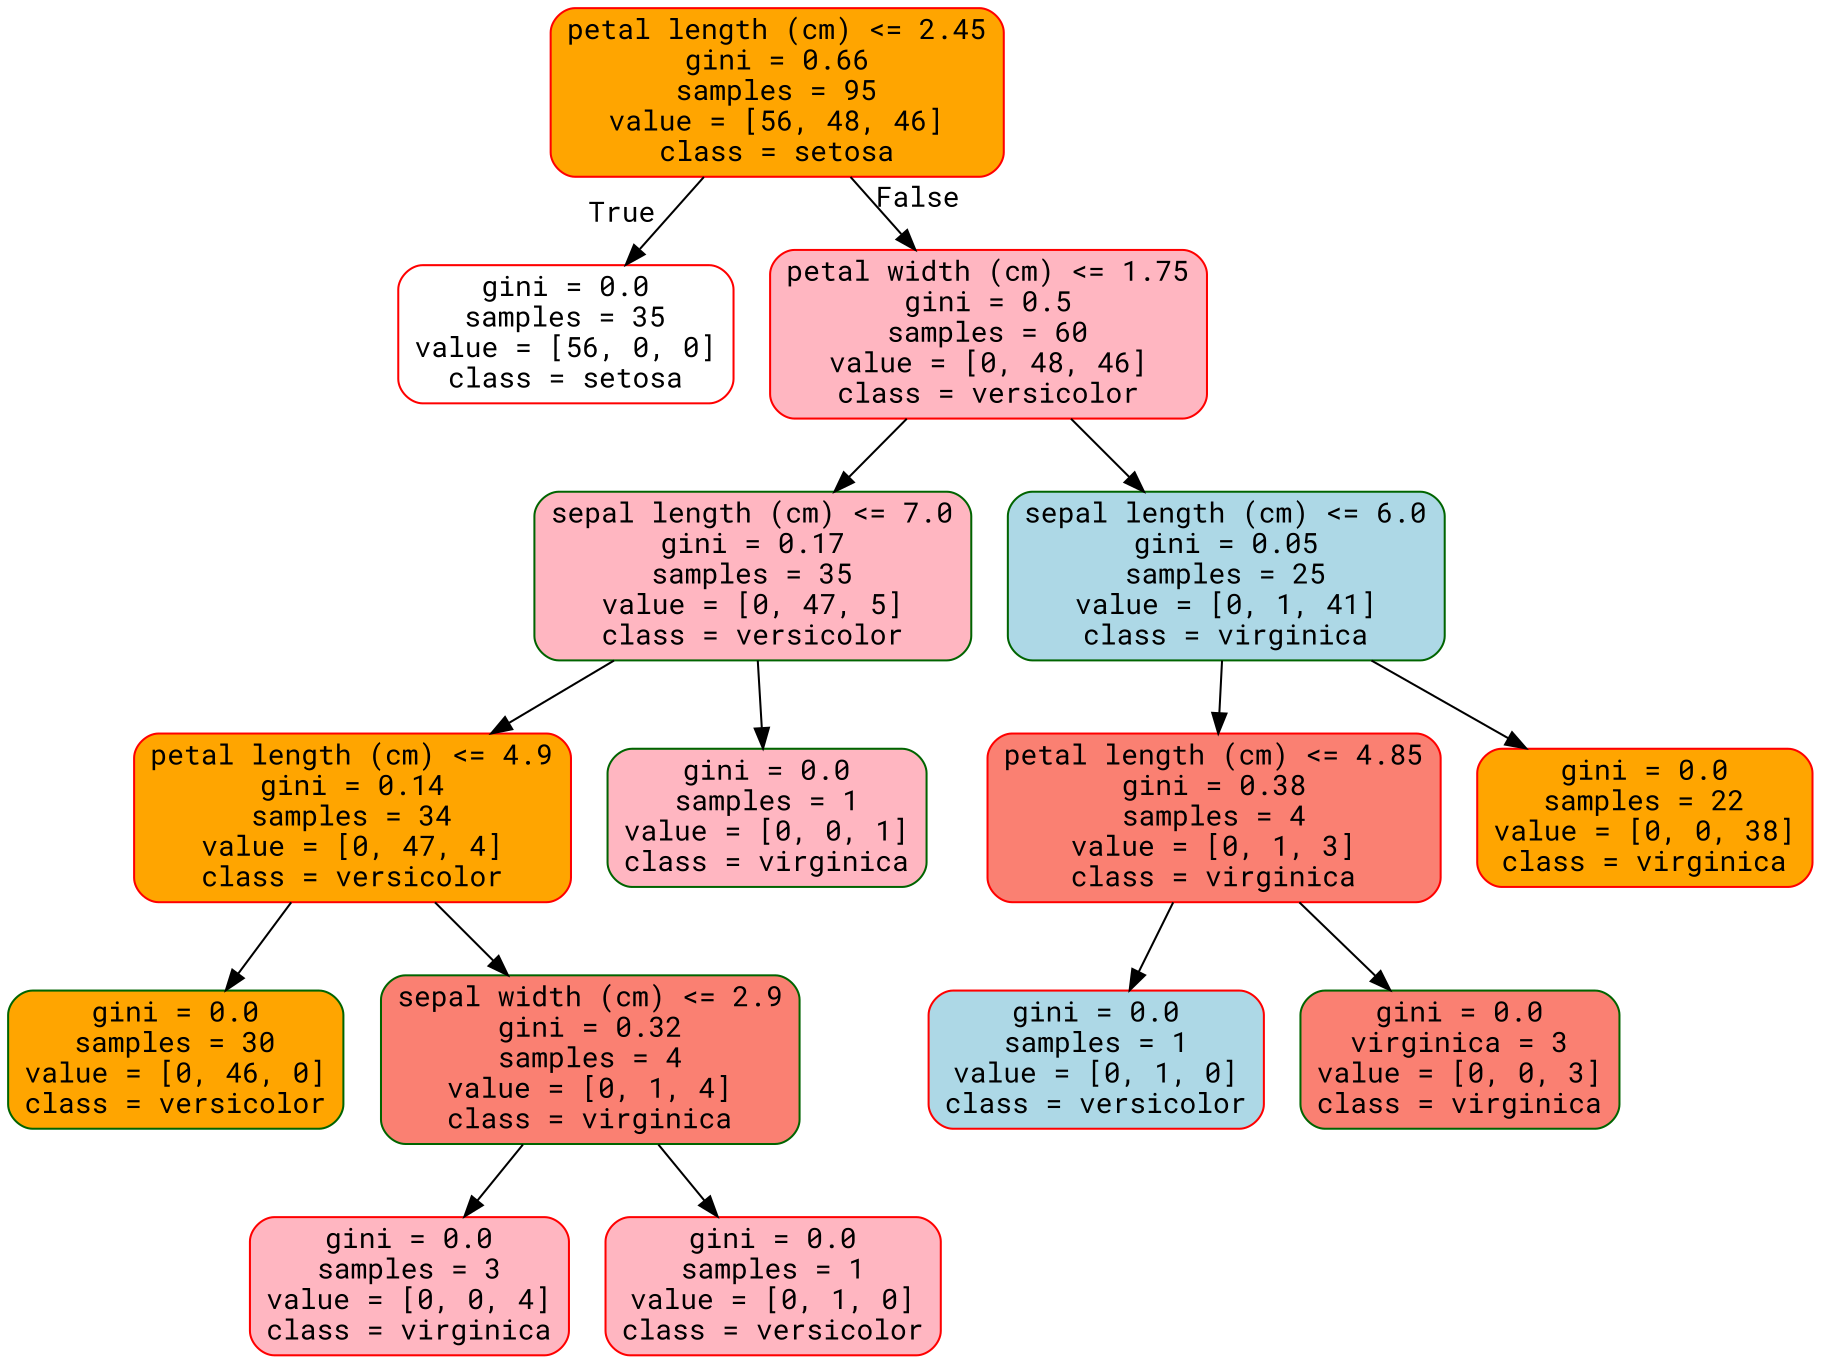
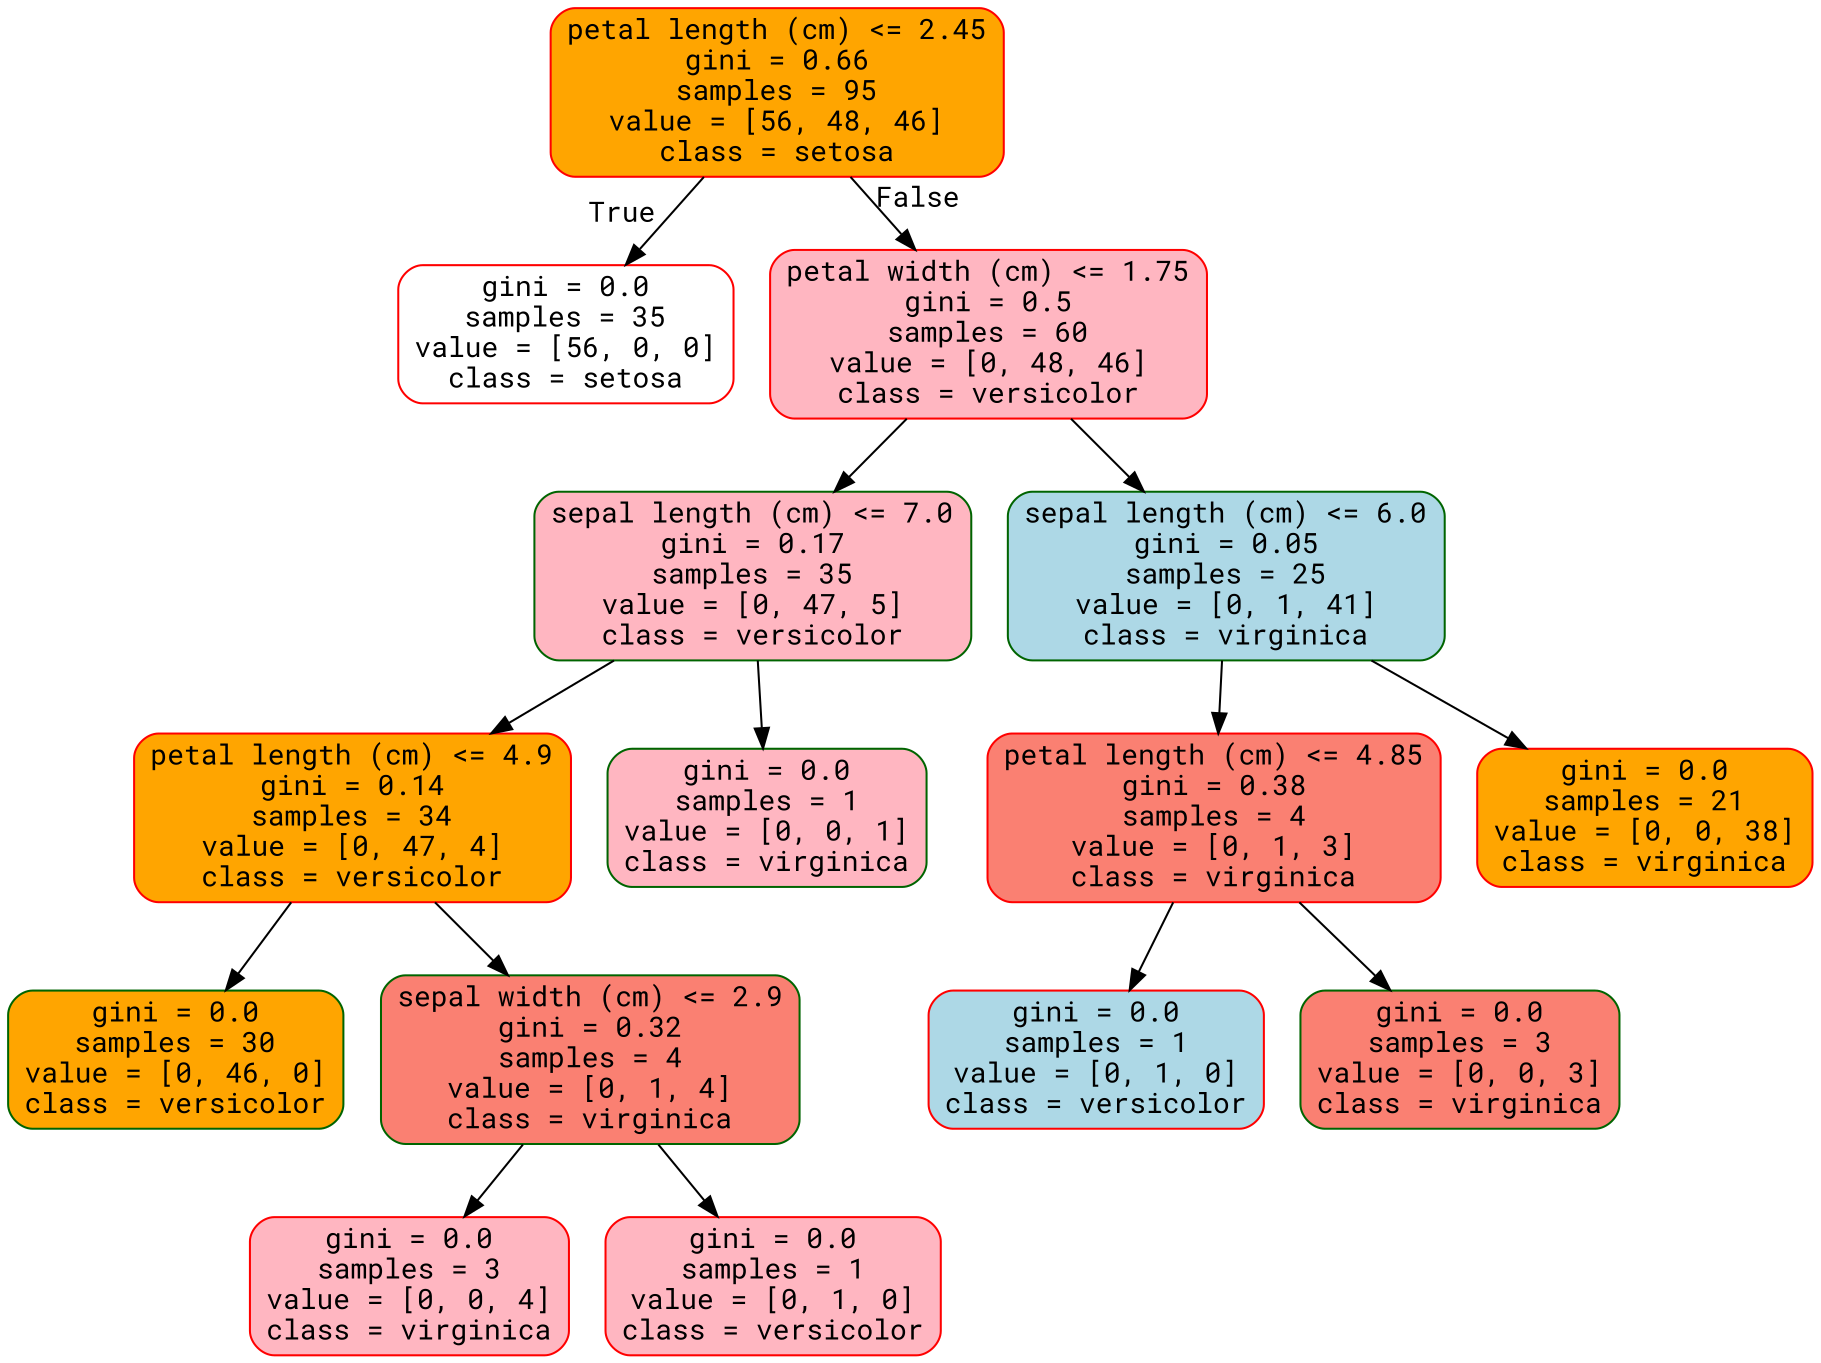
node "gini = 0.0 samples = 22 value = [0, 0, 38] class = virginica": label "gini = 0.0 samples = 22 value = [0, 0, 38] class = virginica" -> "gini = 0.0 samples = 21 value = [0, 0, 38] class = virginica"
node "gini = 0.0 virginica = 3 value = [0, 0, 3] class = virginica": label "gini = 0.0 virginica = 3 value = [0, 0, 3] class = virginica" -> "gini = 0.0 samples = 3 value = [0, 0, 3] class = virginica"
